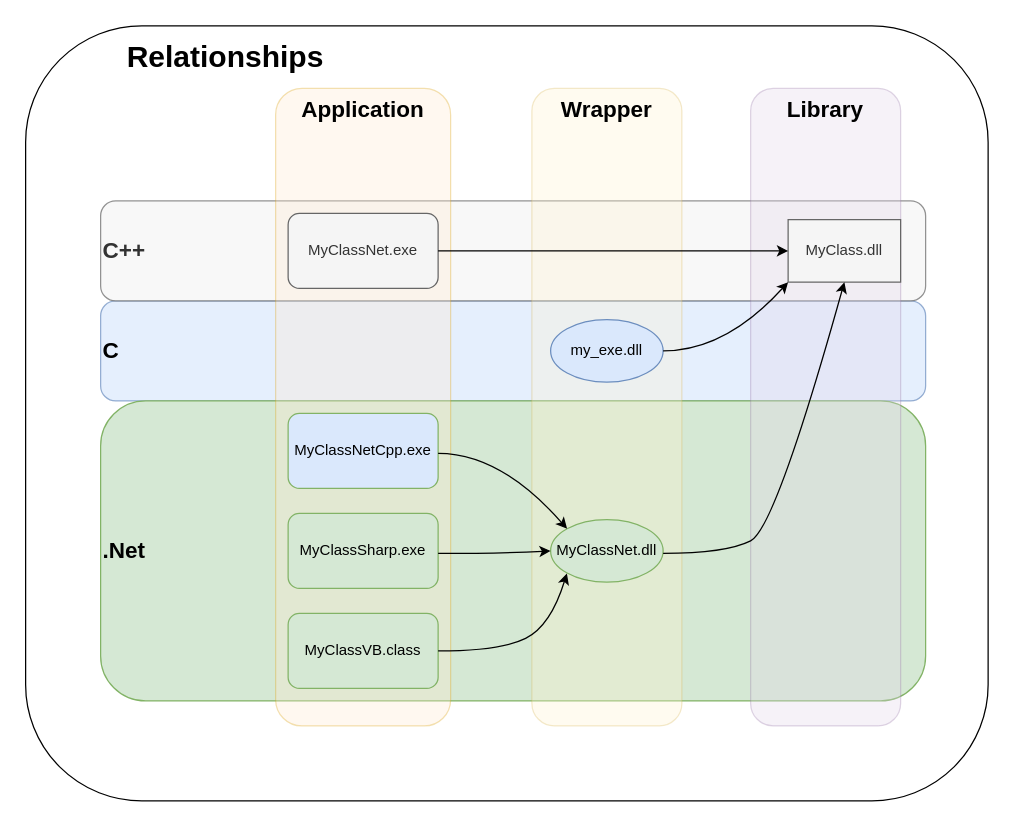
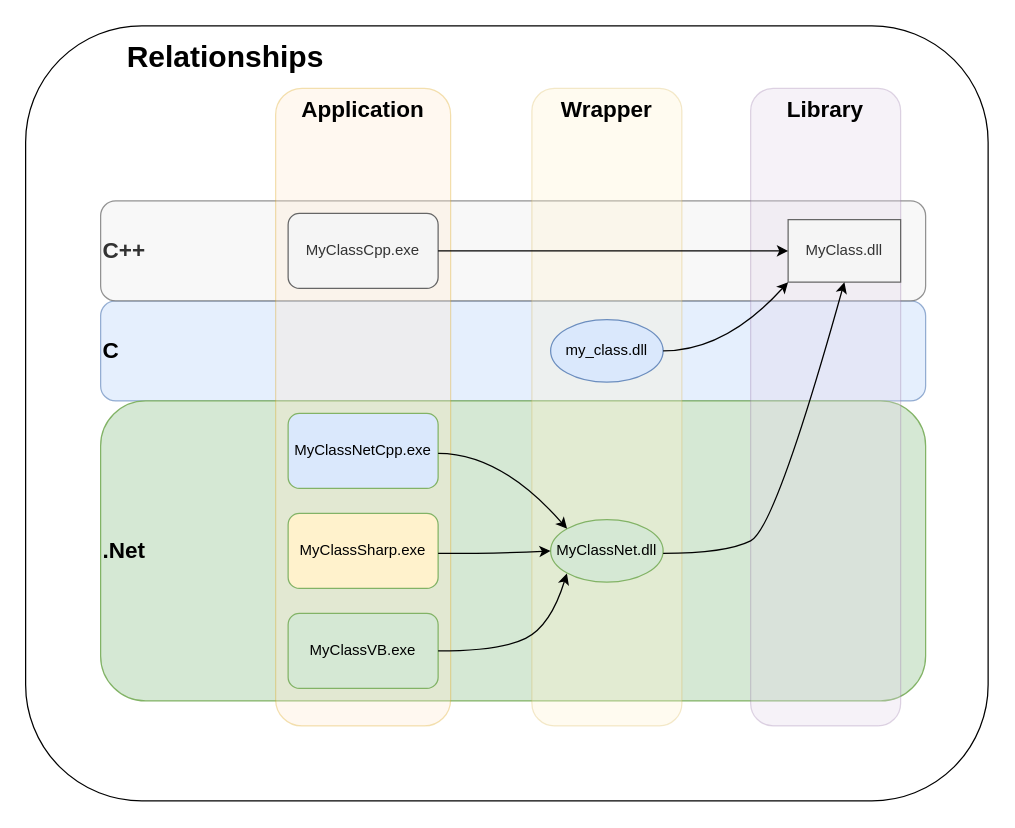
node "MyClassNet.exe": label "MyClassNet.exe" -> "MyClassCpp.exe"
node "my_exe.dll": label "my_exe.dll" -> "my_class.dll"
node "MyClassSharp.exe": fillcolor #d5e8d4 -> #fff2cc
node "MyClassVB.class": label "MyClassVB.class" -> "MyClassVB.exe"
